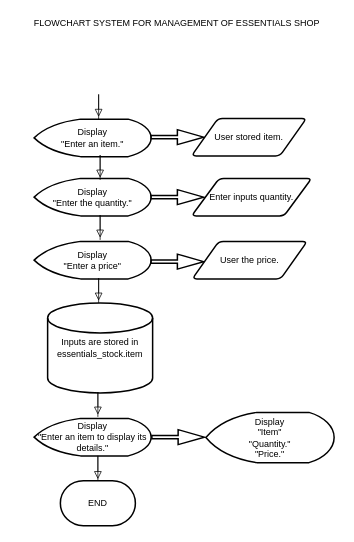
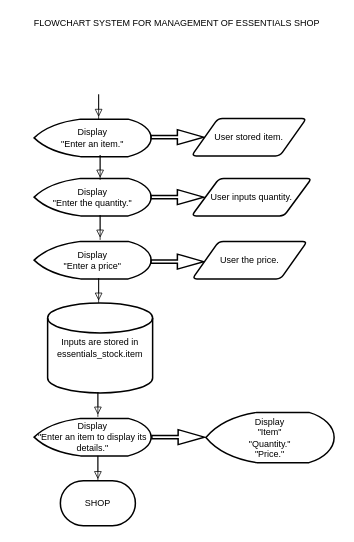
node "Enter inputs quantity.": label "Enter inputs quantity." -> "User inputs quantity."
node "END": label "END" -> "SHOP"
